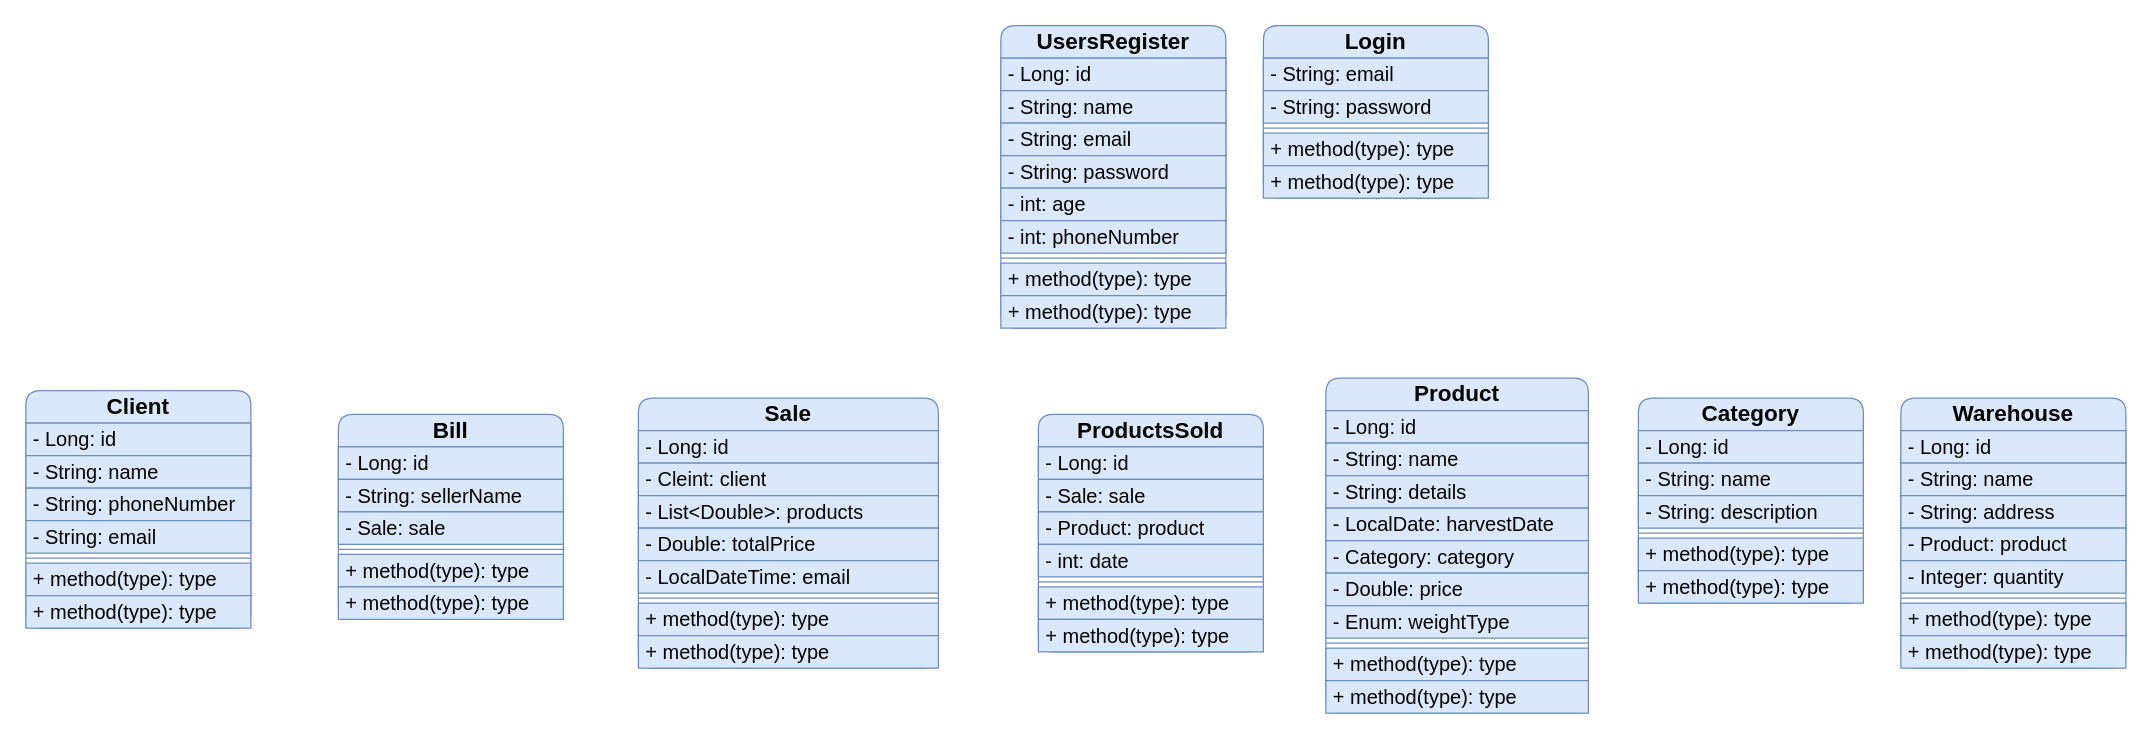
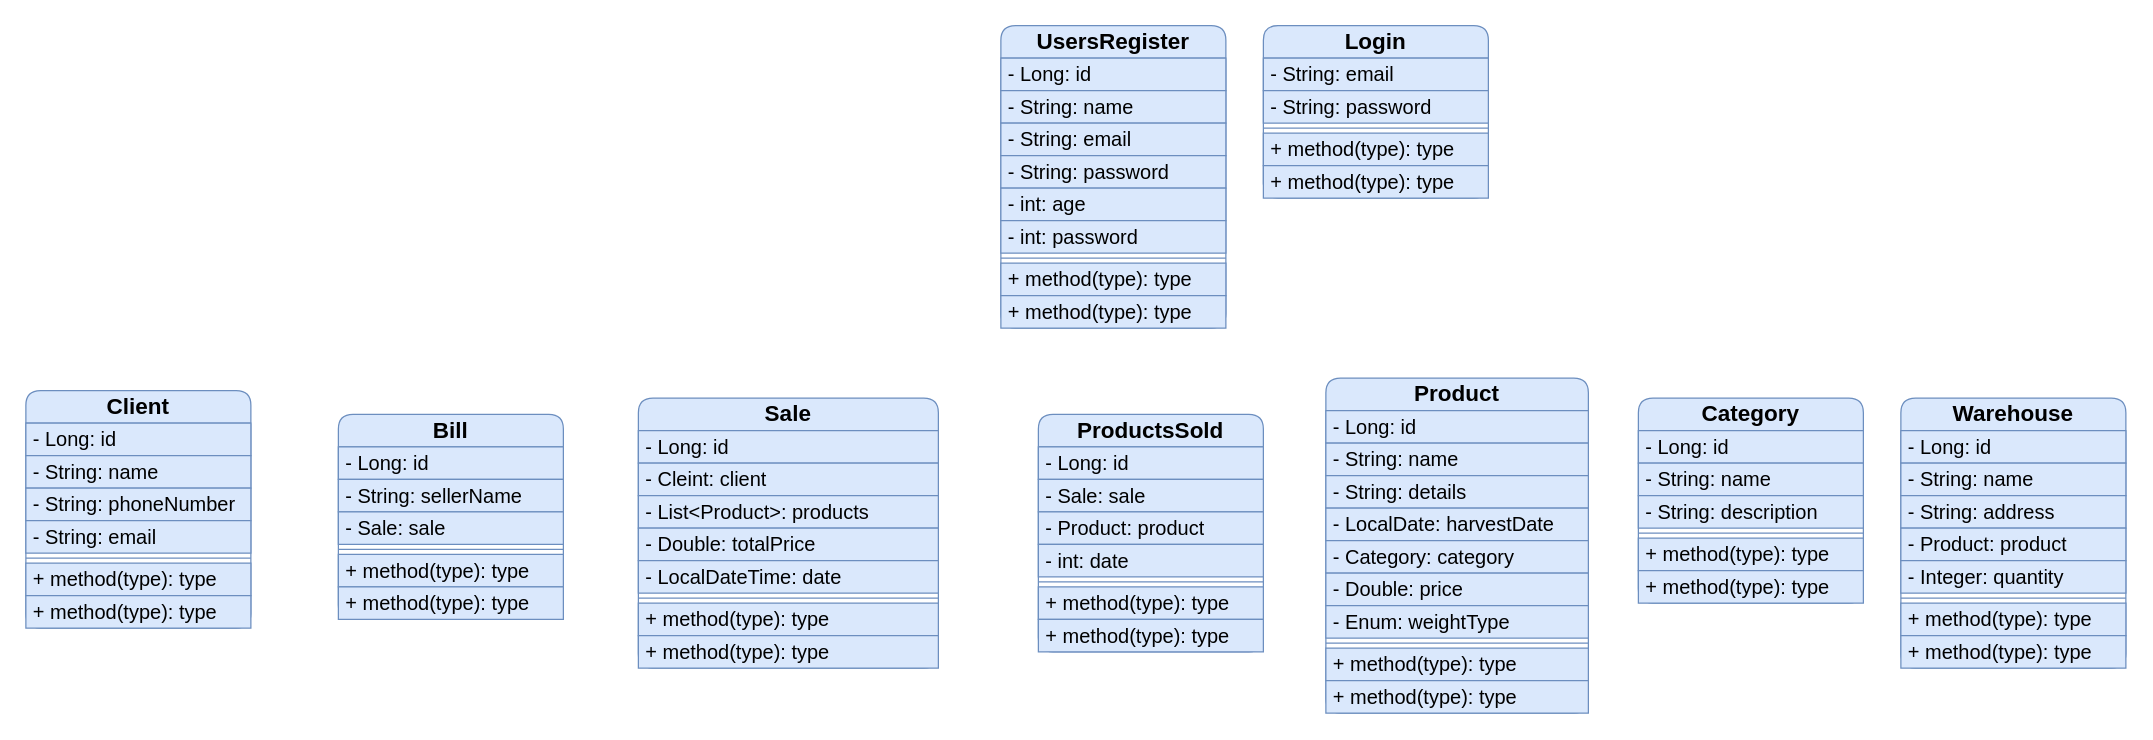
node "- int: phoneNumber": label "- int: phoneNumber" -> "- int: password"
node "- List<Double>: products": label "- List<Double>: products" -> "- List<Product>: products"
node "- LocalDateTime: email": label "- LocalDateTime: email" -> "- LocalDateTime: date"
